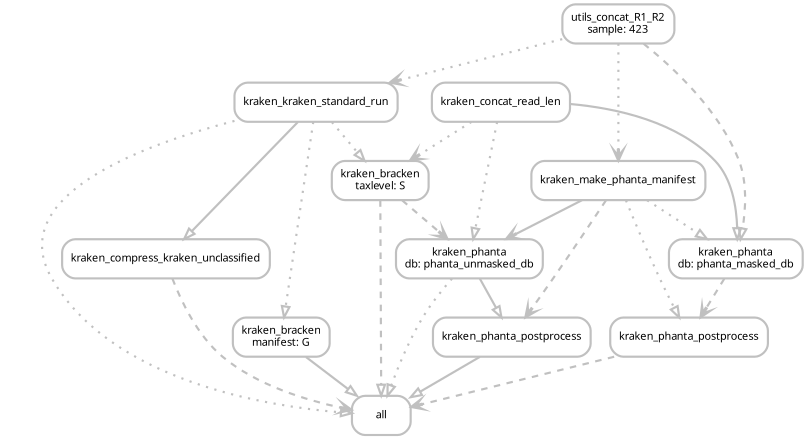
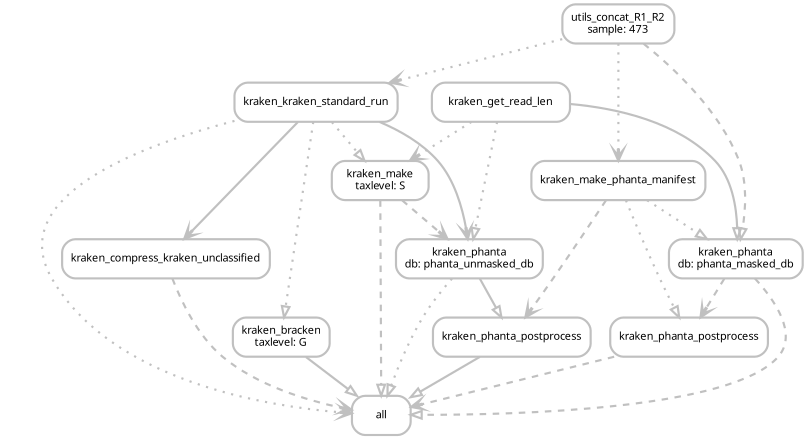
node "utils_concat_R1_R2 sample: 423": label "utils_concat_R1_R2 sample: 423" -> "utils_concat_R1_R2 sample: 473"
node "kraken_concat_read_len": label "kraken_concat_read_len" -> "kraken_get_read_len"
edge "kraken_kraken_standard_run" -> "kraken_compress_kraken_unclassified": arrowhead onormal -> vee
node "kraken_bracken taxlevel: S": label "kraken_bracken taxlevel: S" -> "kraken_make taxlevel: S"
edge "kraken_make_phanta_manifest" -> "kraken_phanta db: phanta_unmasked_db": now "kraken_kraken_standard_run" -> "kraken_phanta db: phanta_unmasked_db"
edge "kraken_kraken_standard_run" -> "all": arrowhead onormal -> vee
node "kraken_bracken manifest: G": label "kraken_bracken manifest: G" -> "kraken_bracken taxlevel: G"
edge "kraken_phanta db: phanta_masked_db" -> "all": added
